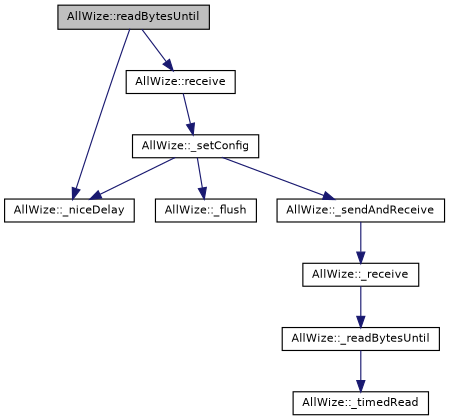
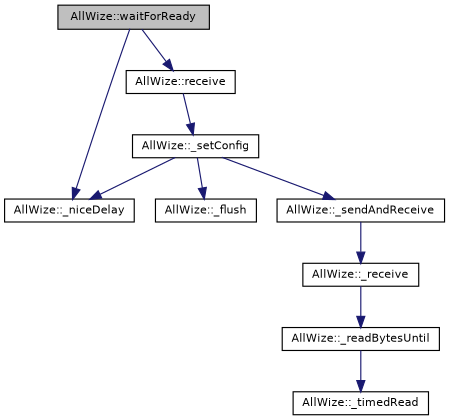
node "AllWize::readBytesUntil": label "AllWize::readBytesUntil" -> "AllWize::waitForReady"
